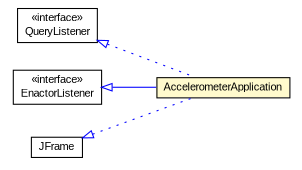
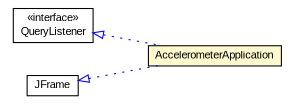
node "EnactorListener": removed
